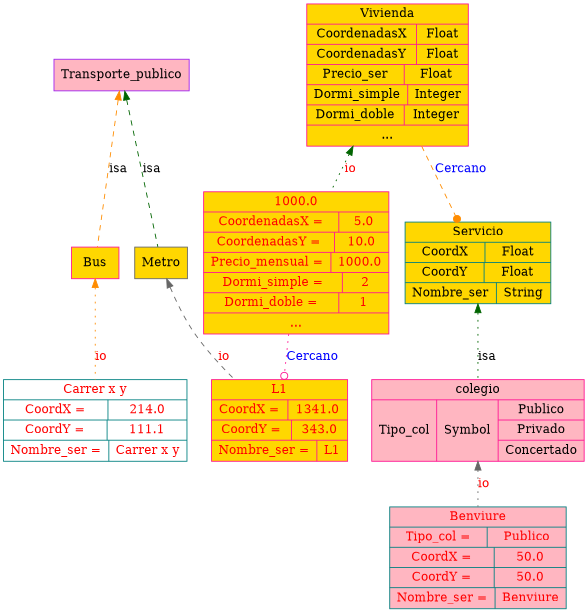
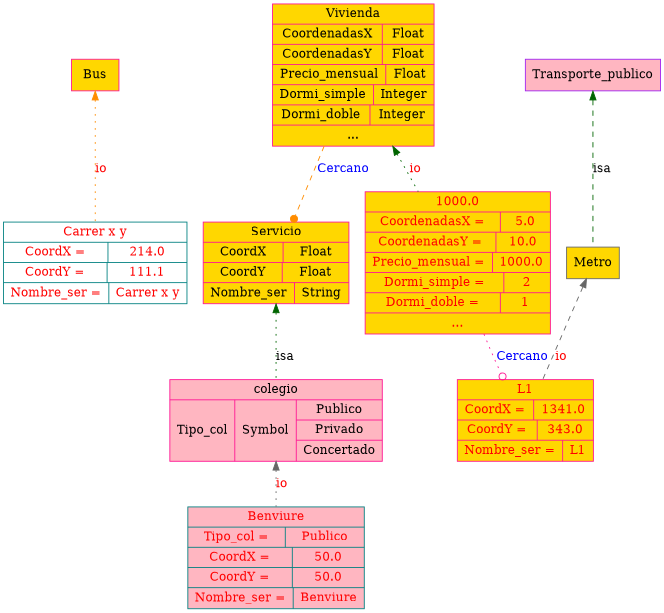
node "Vivienda": text "Precio_ser" -> "Precio_mensual"
edge "Bus" -> "Transporte_publico": removed, label "isa"
node "Servicio": color teal -> deeppink
